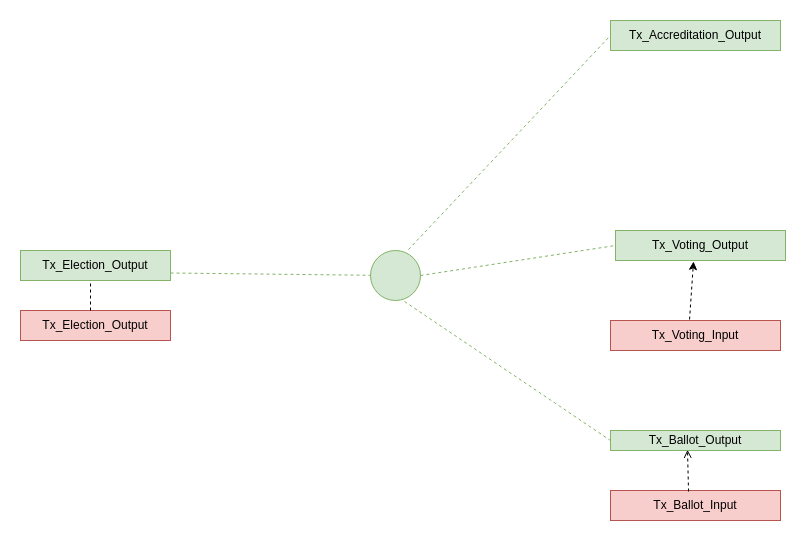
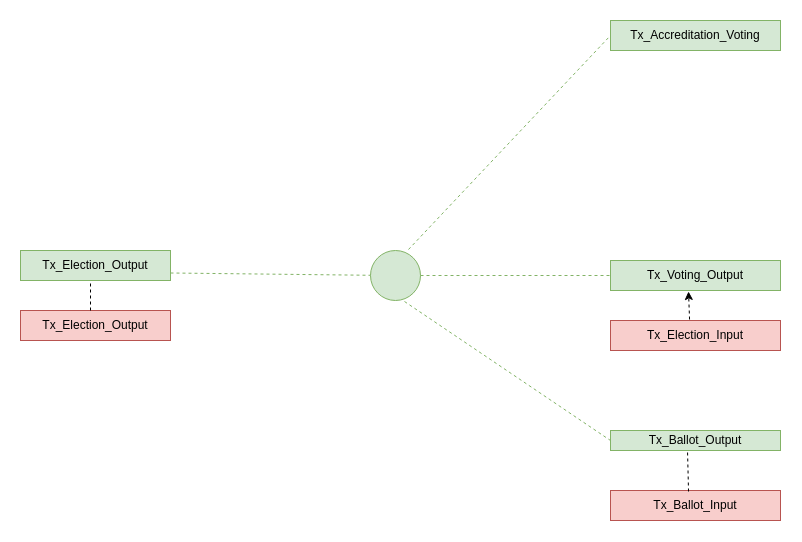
node "Tx_Accreditation_Output": label "Tx_Accreditation_Output" -> "Tx_Accreditation_Voting"
node "Tx_Voting_Output": moved (701, 246) -> (696, 276)
node "Tx_Voting_Input": label "Tx_Voting_Input" -> "Tx_Election_Input"
edge "Tx_Ballot_Input" -> "Tx_Ballot_Output": arrowhead open -> none
